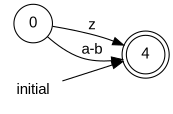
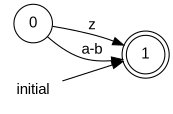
node "4": label "4" -> "1"
